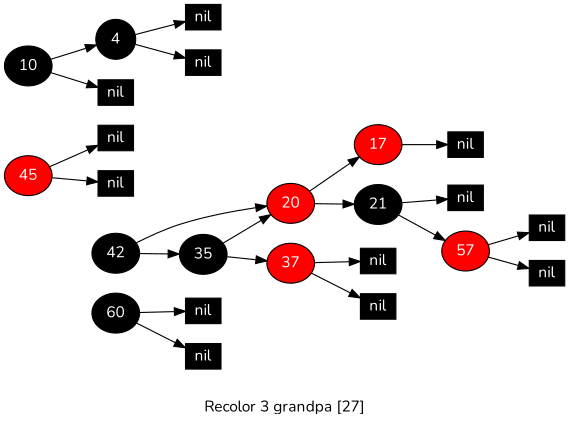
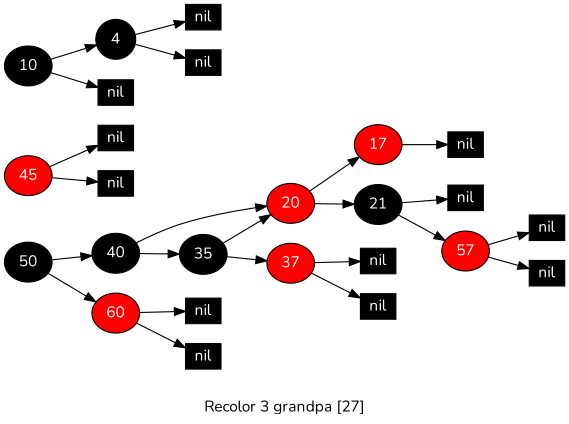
node "42": label "42" -> "40"
node "50": added
node "60": fillcolor black -> red
